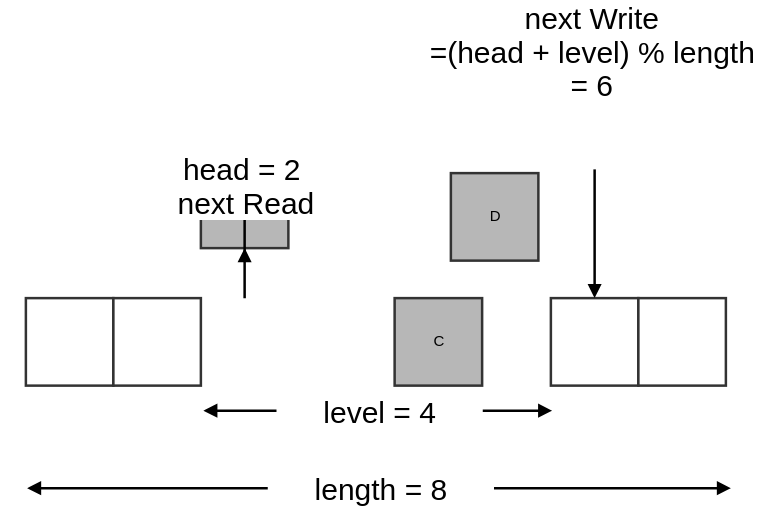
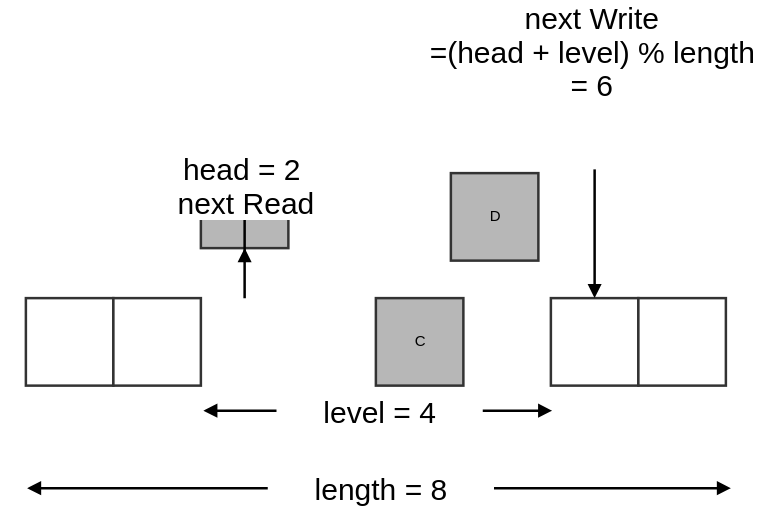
node "C": moved (438, 342) -> (419, 342)
